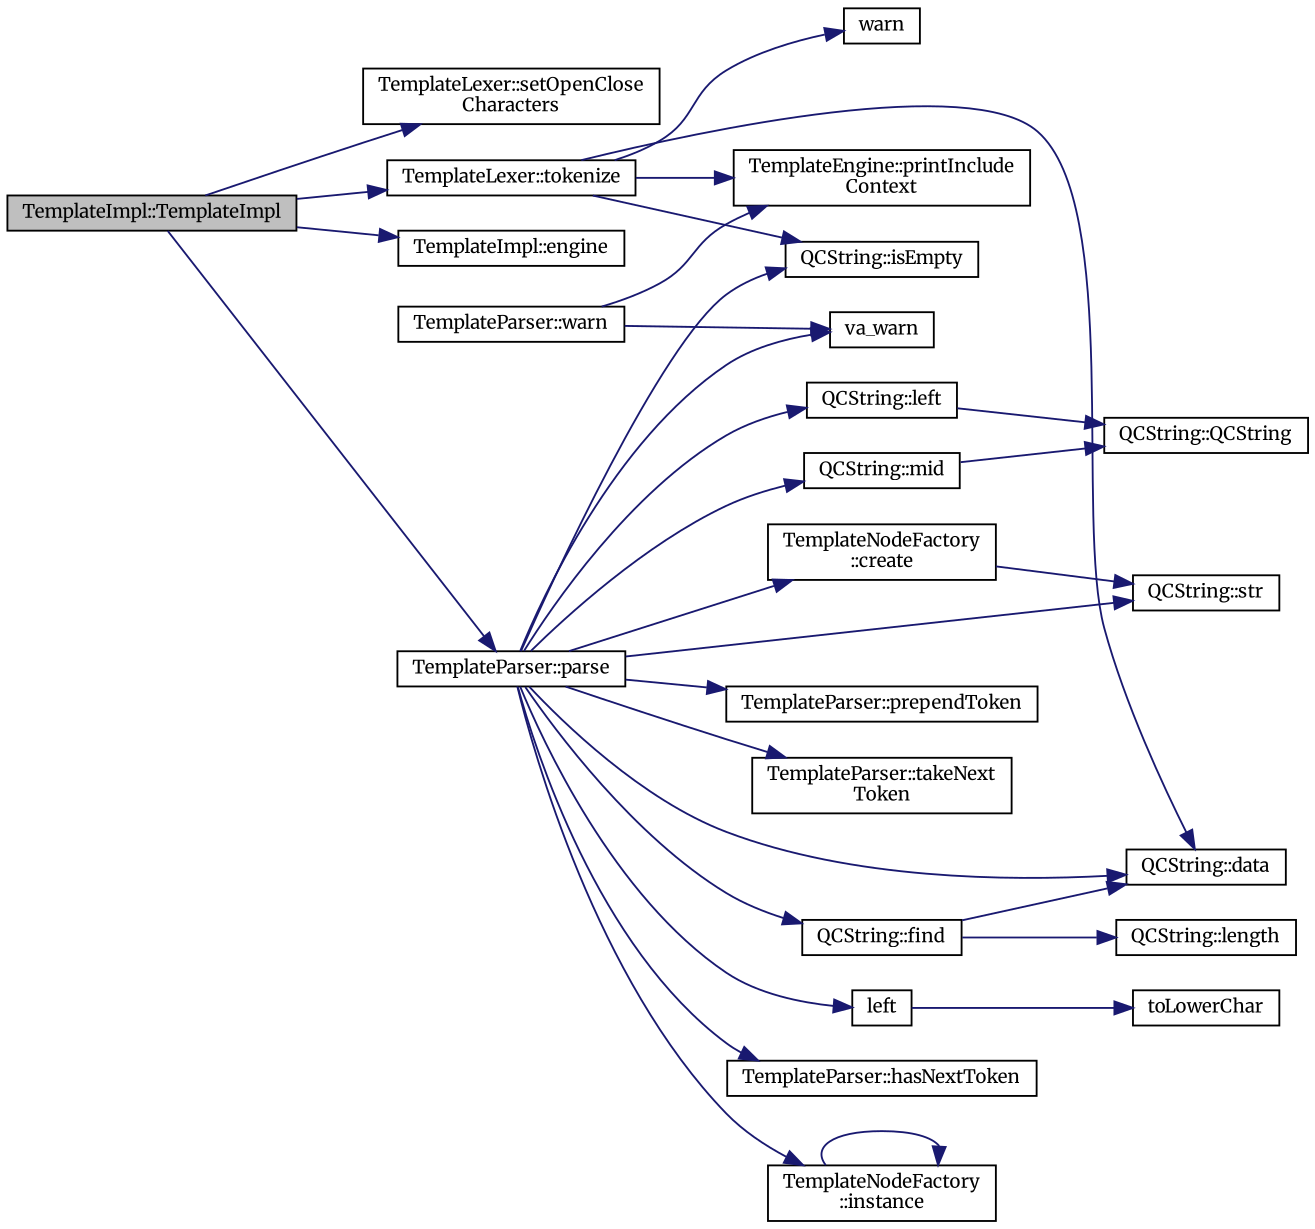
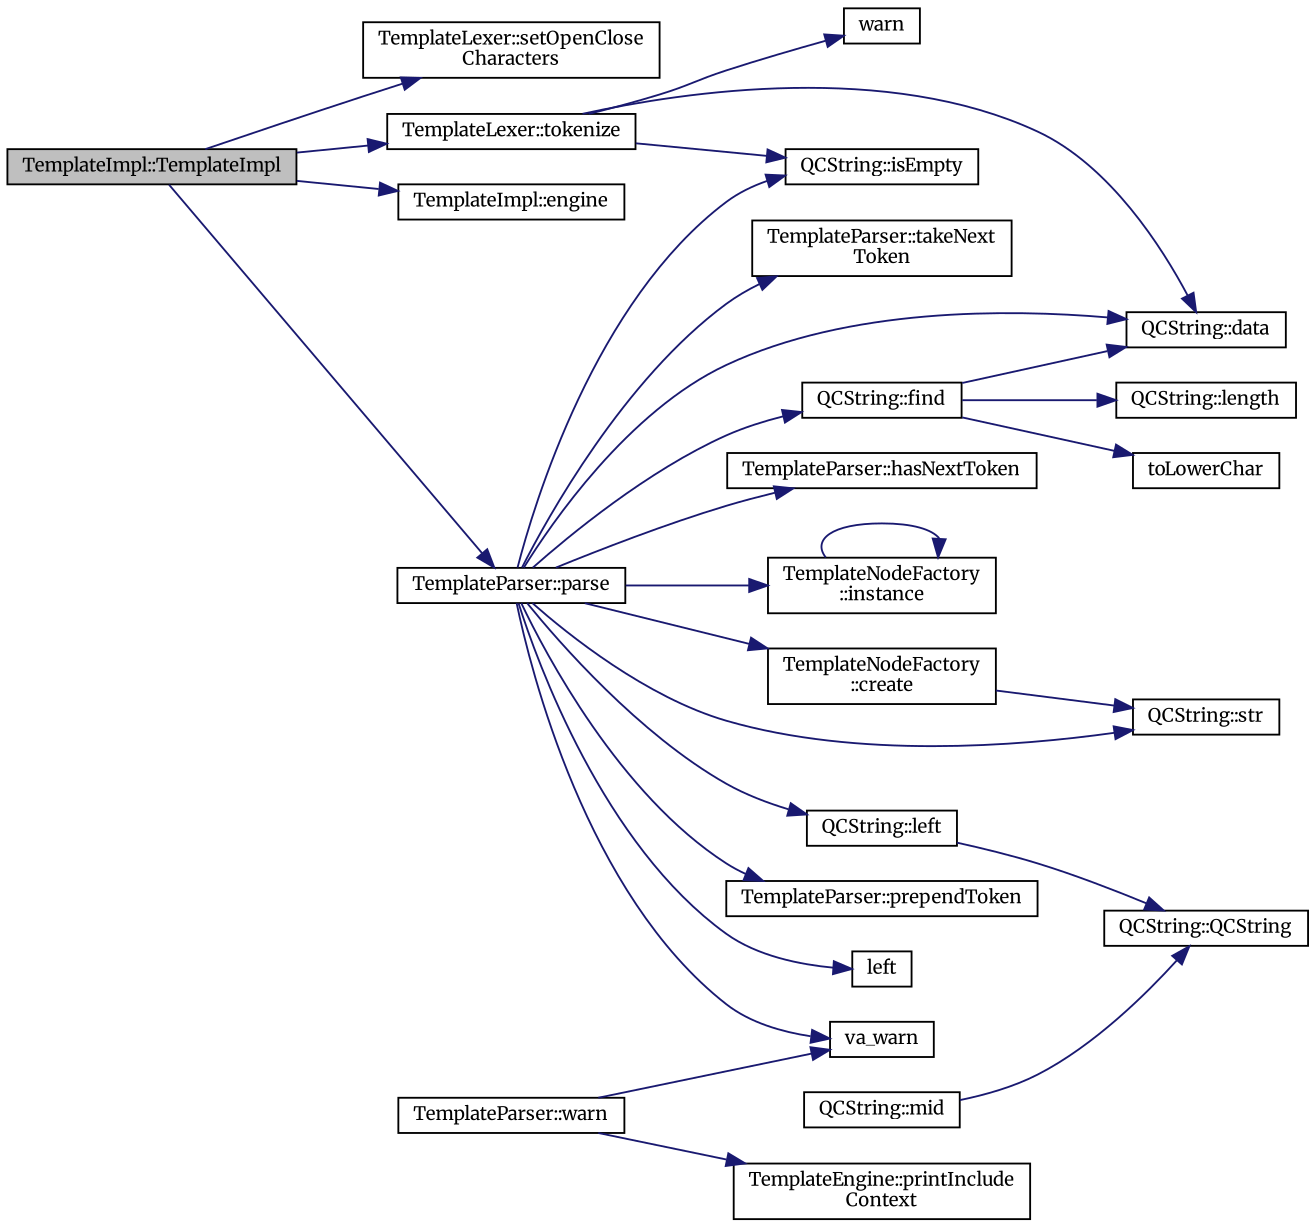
edge "TemplateLexer::tokenize" -> "TemplateEngine::printInclude Context": removed
edge "TemplateParser::parse" -> "QCString::mid": removed
edge "left" -> "toLowerChar": now "QCString::find" -> "toLowerChar"
